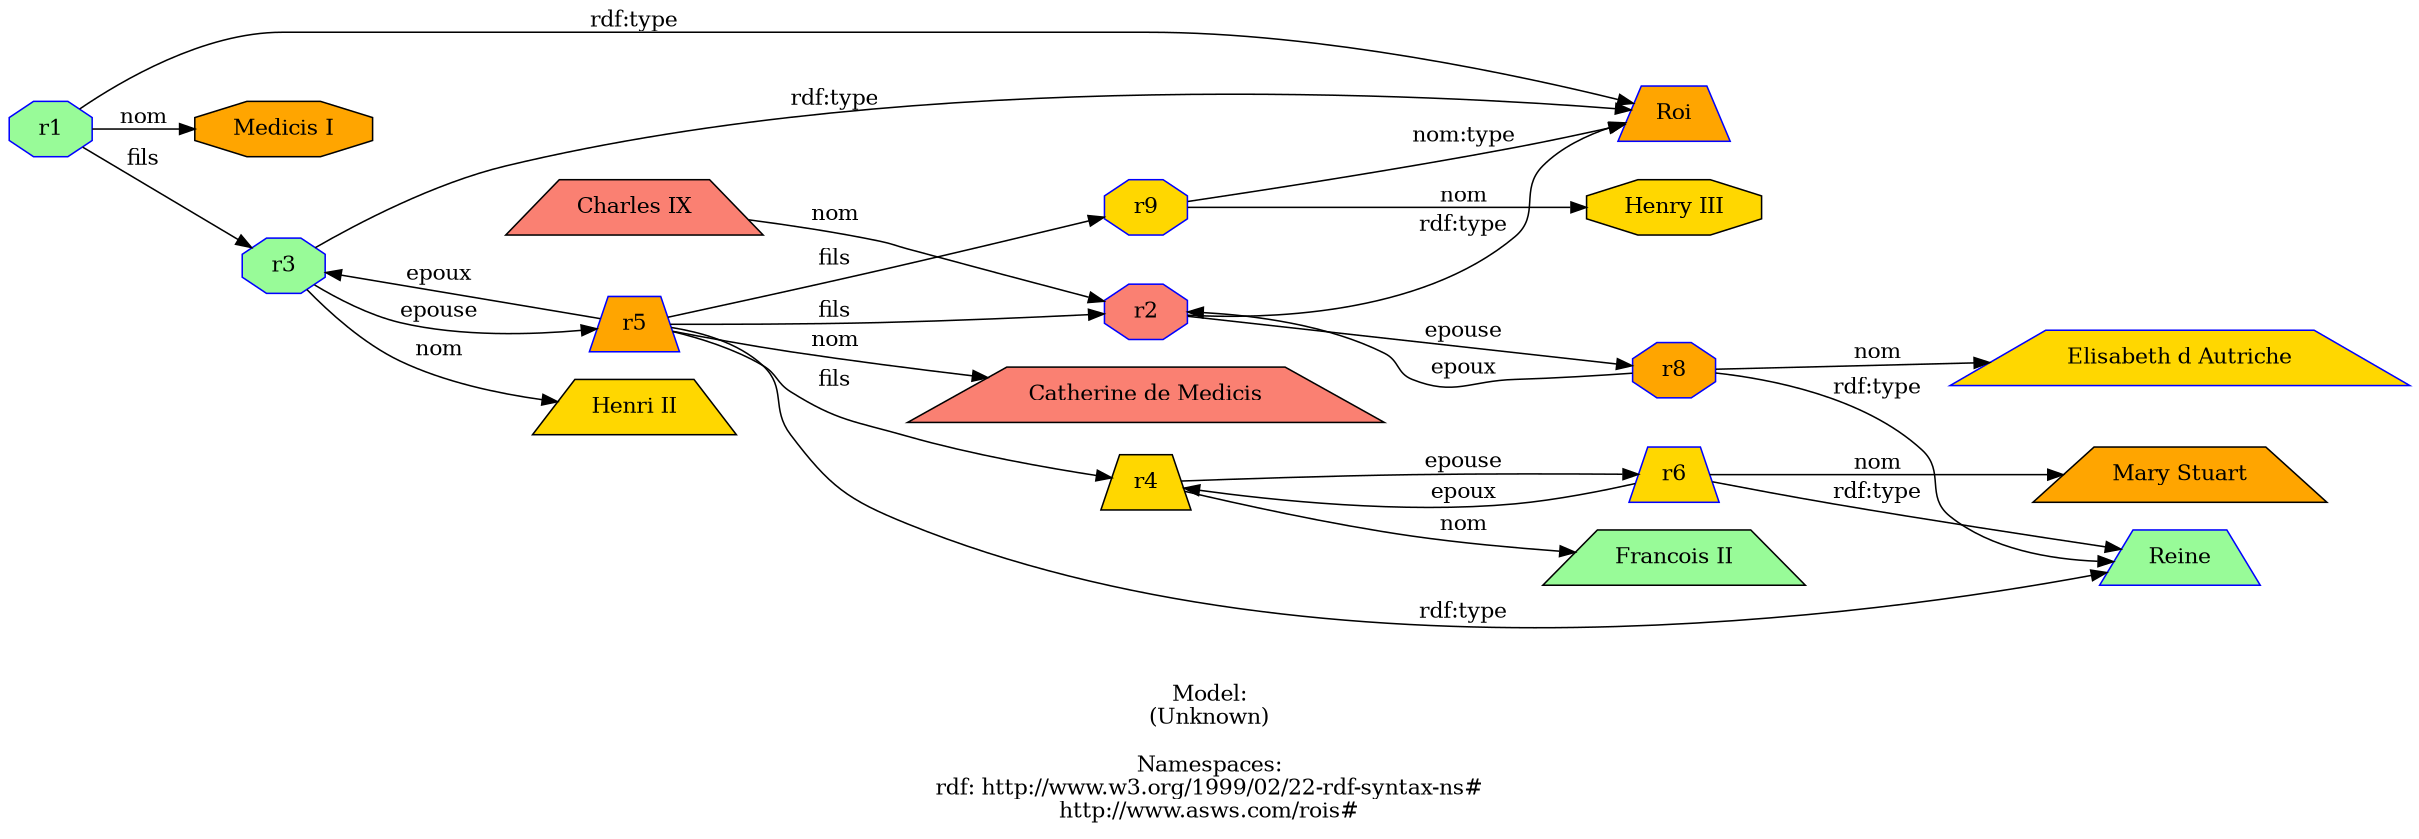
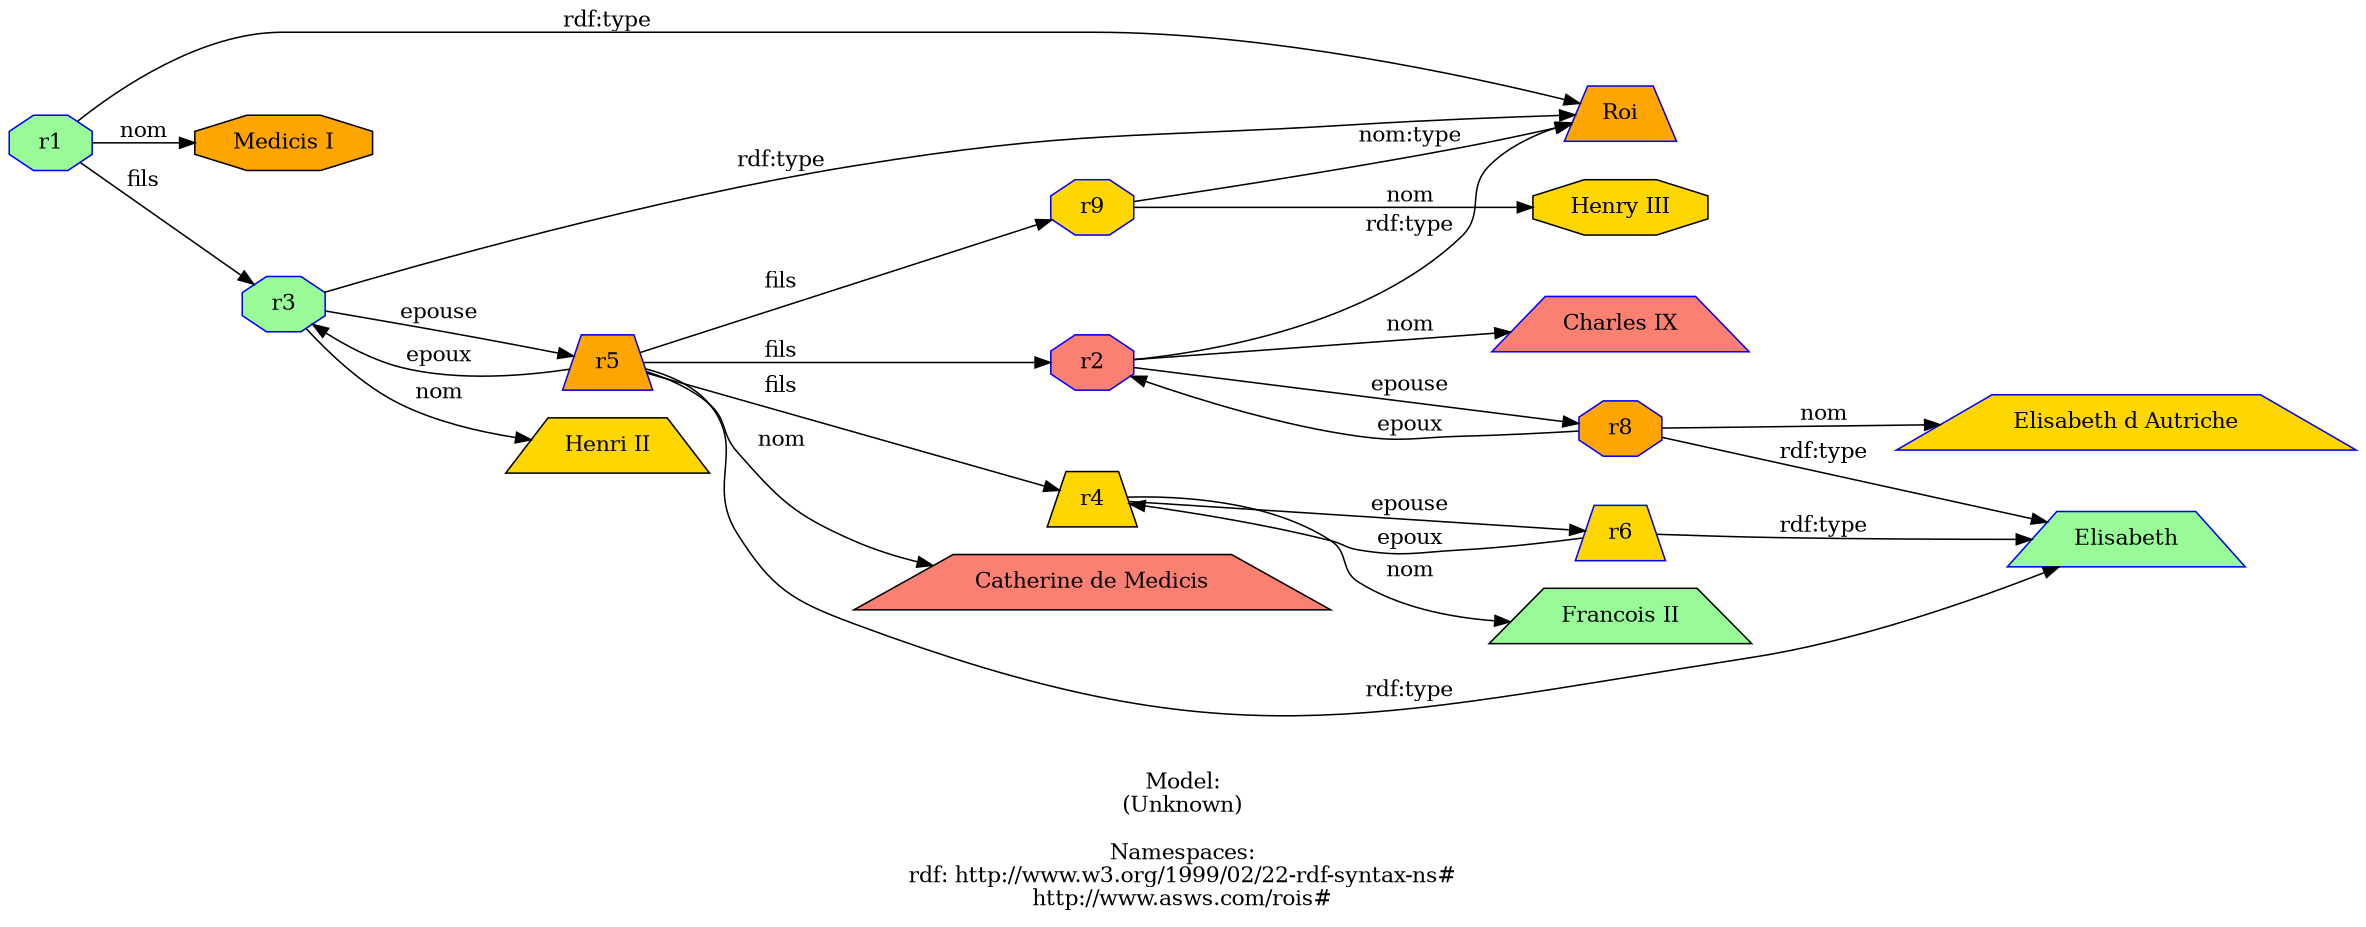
node "Charles IX": color black -> blue
edge "Charles IX" -> "r2": reversed
node "Mary Stuart": removed
node "Reine": label "Reine" -> "Elisabeth"
